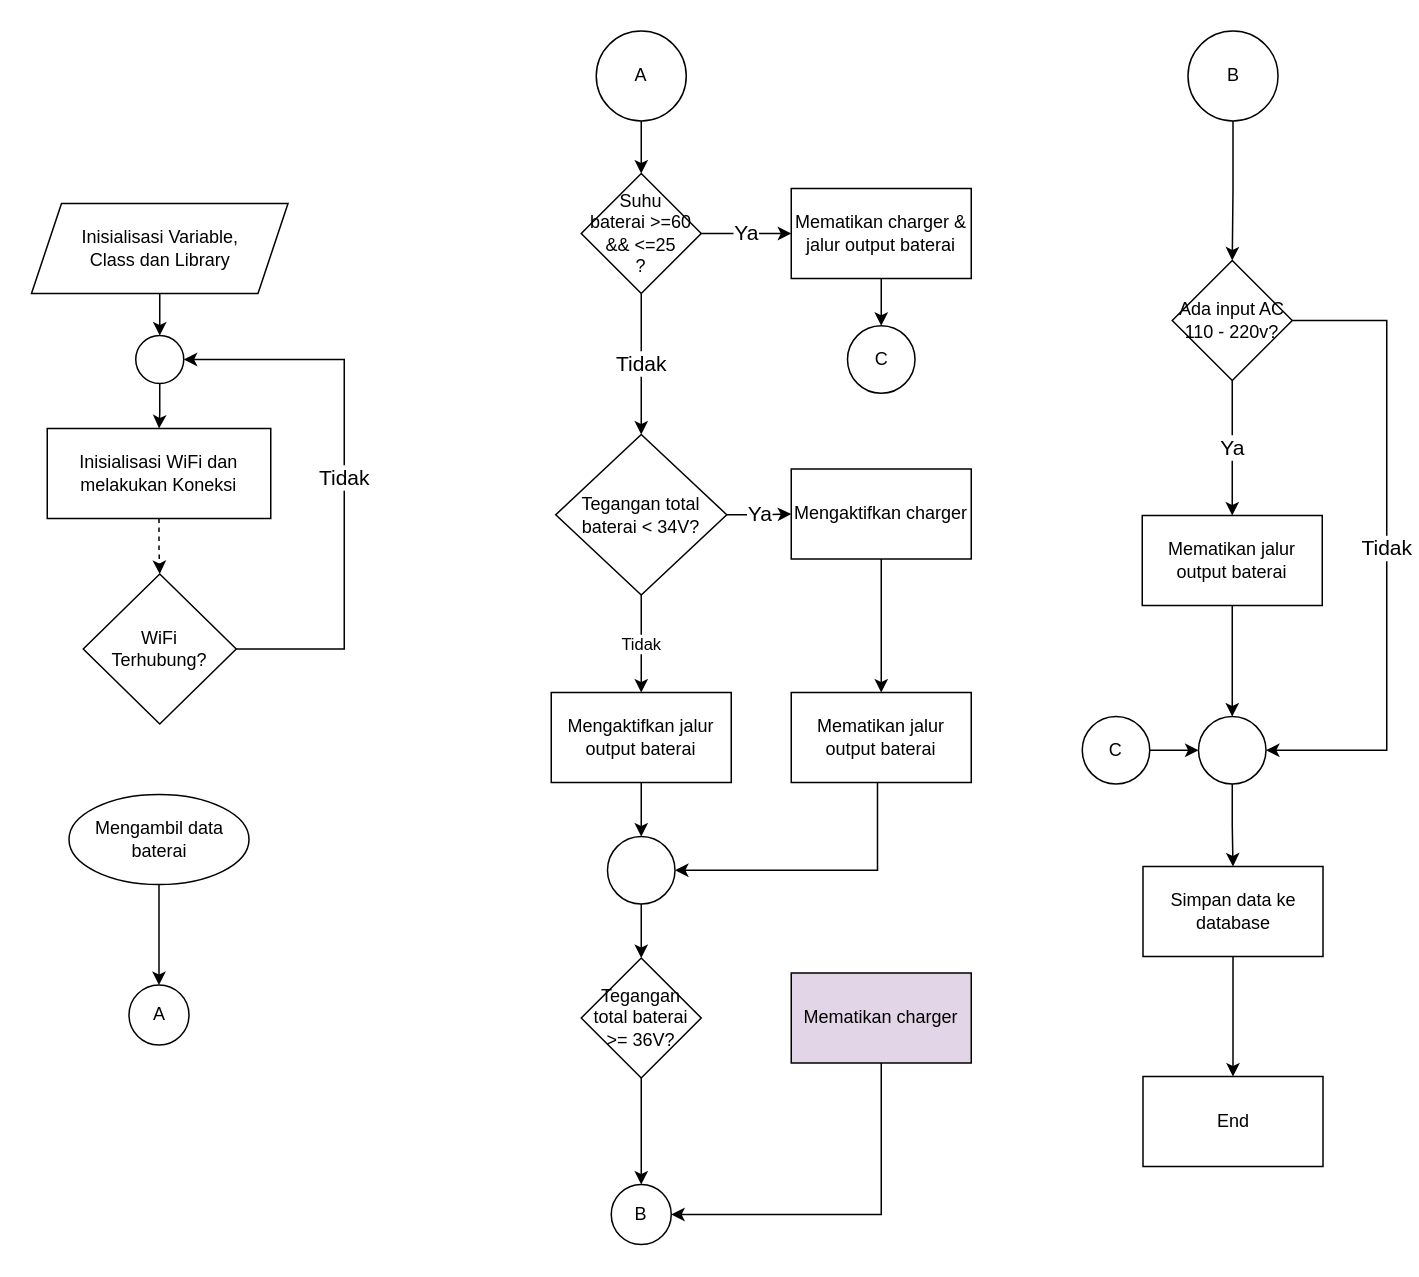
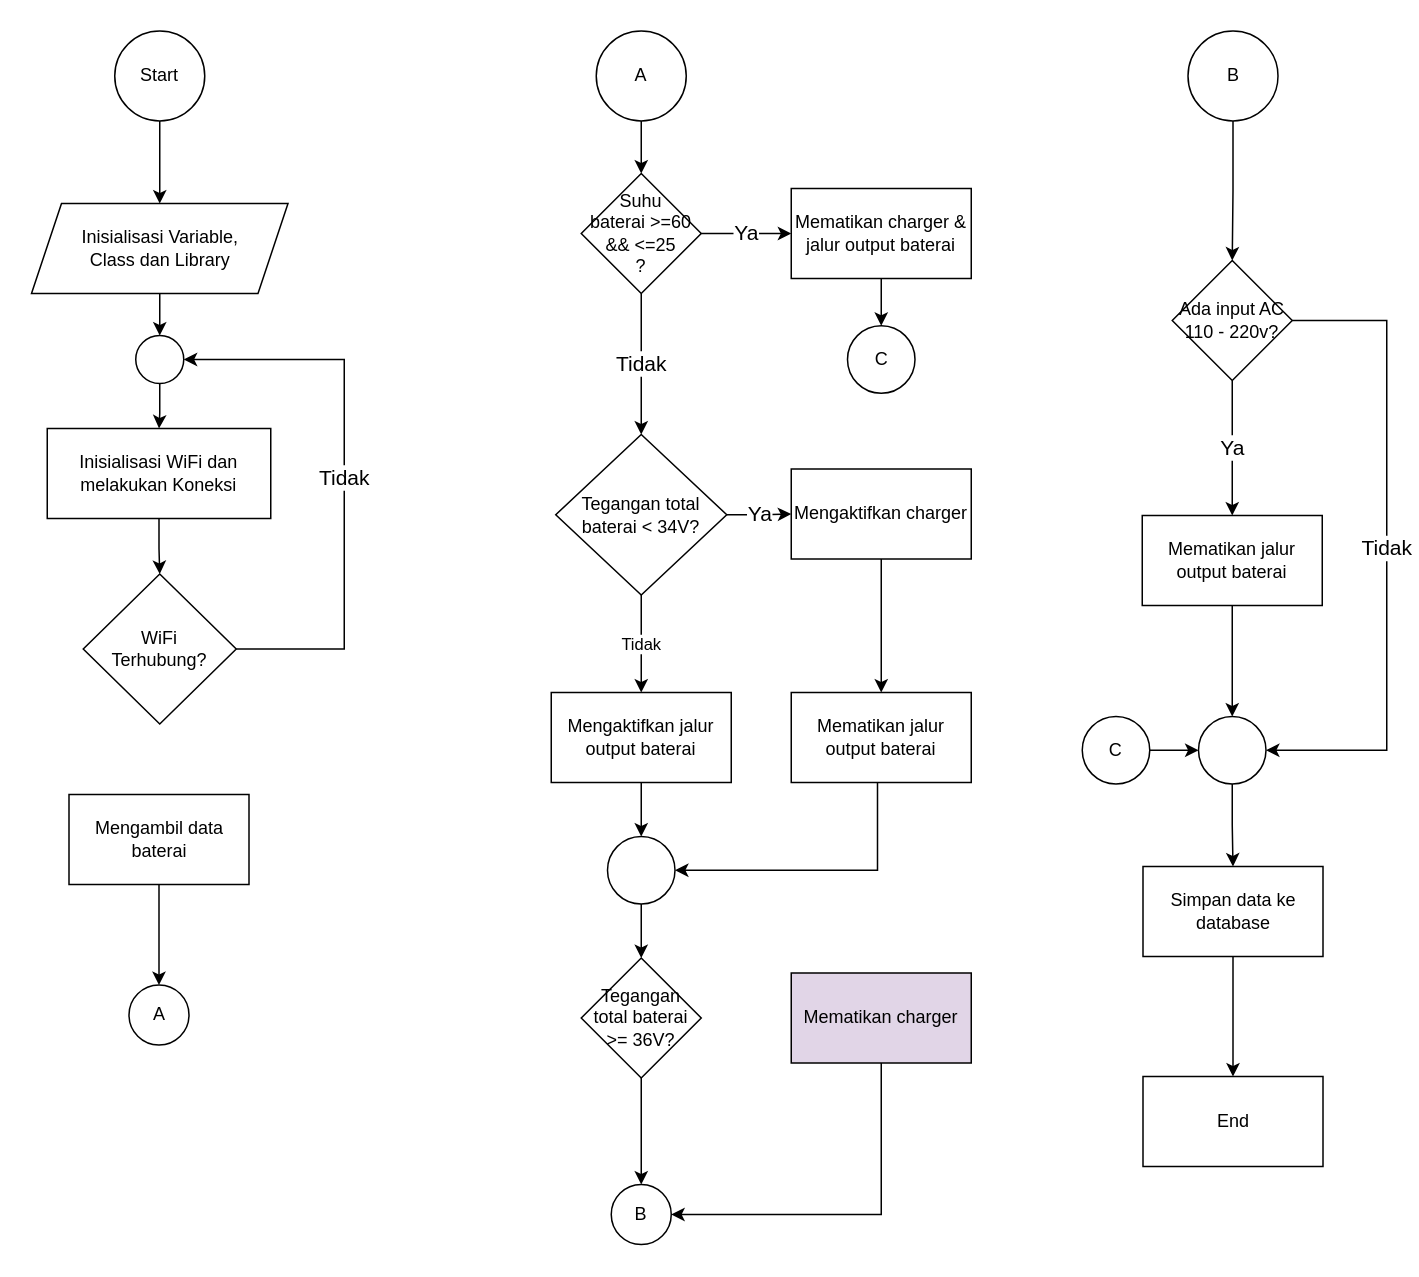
node "Start": added
edge "Start" -> "Inisialisasi Variable, Class dan Library": added
edge "Inisialisasi WiFi dan melakukan Koneksi" -> "WiFi Terhubung?": style dashed -> solid
node "Mengambil data baterai": shape ellipse -> rectangle
